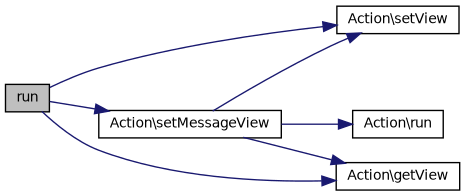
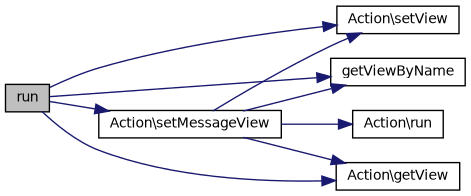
node "getViewByName": added
